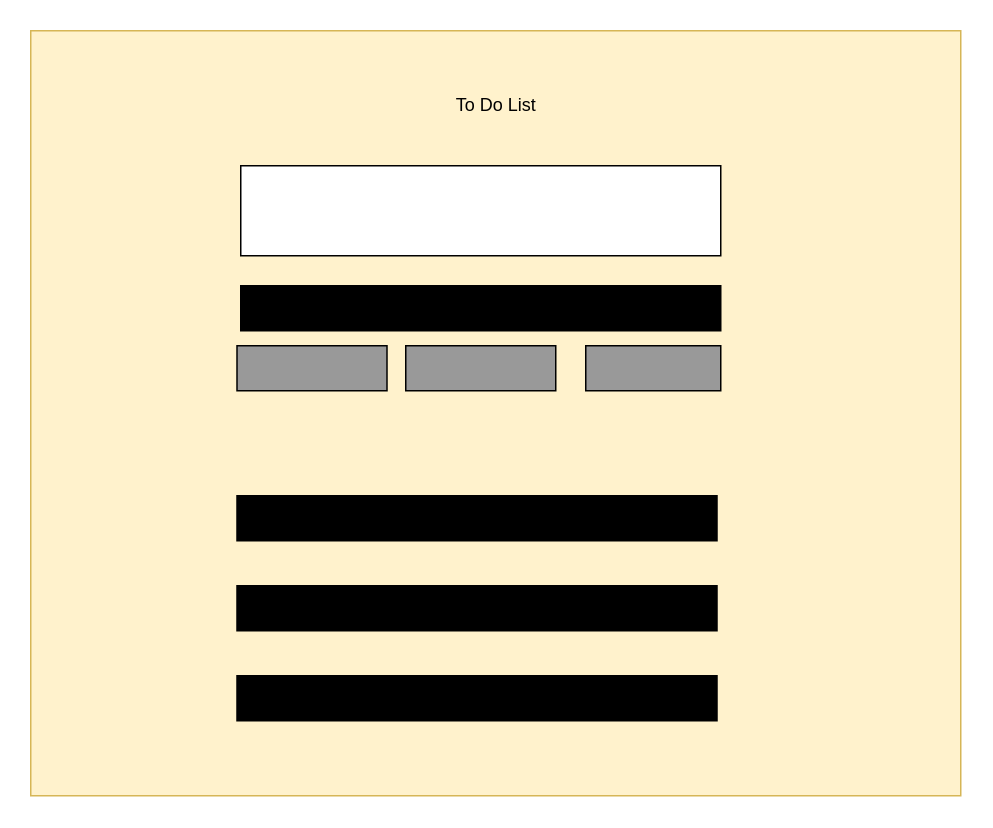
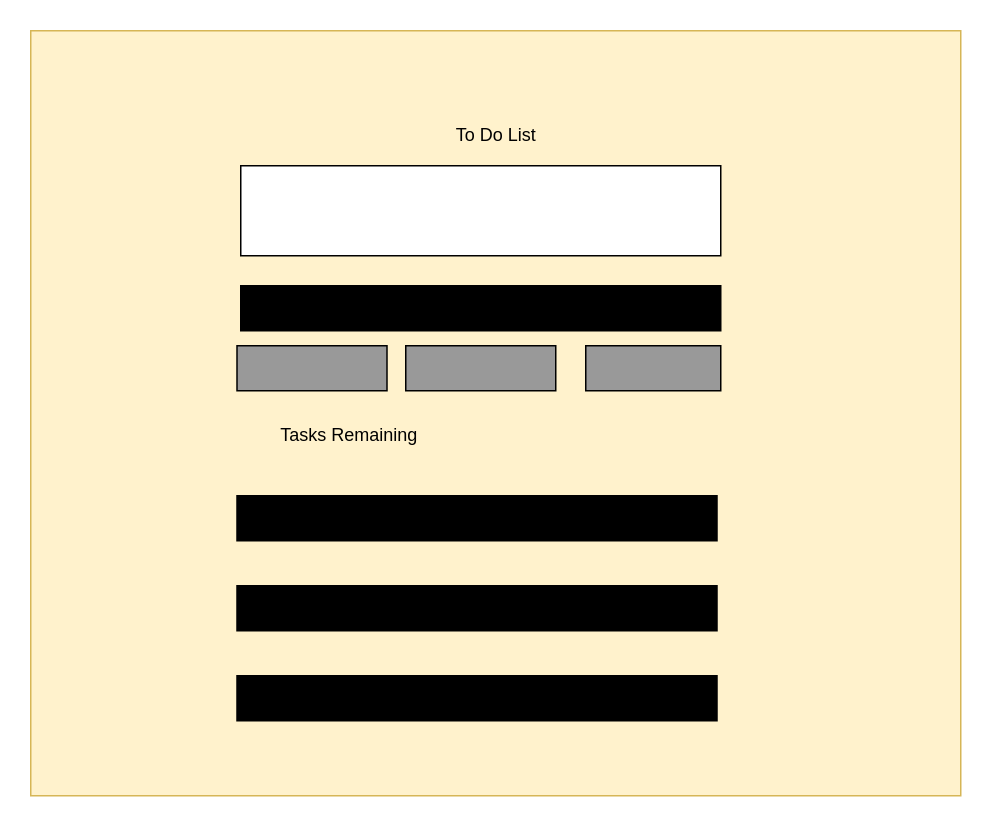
node "To Do List": moved (496, 106) -> (496, 136)
node "Tasks Remaining": added
